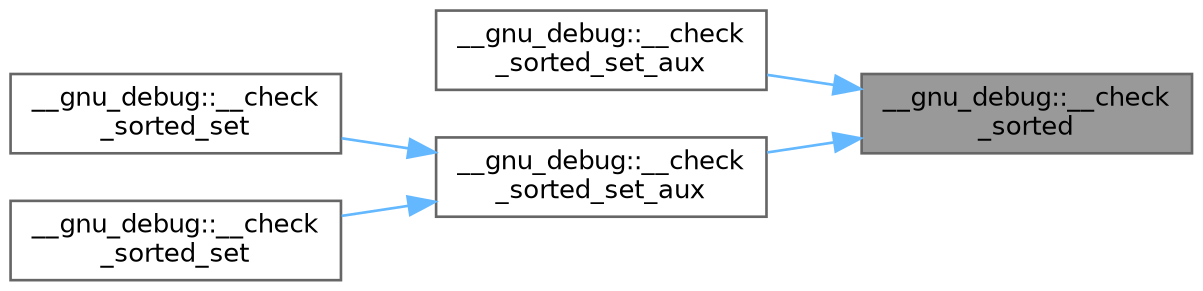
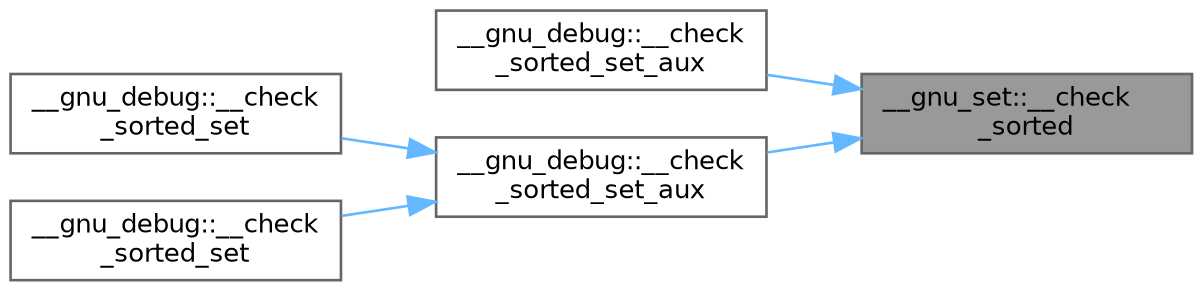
node "__gnu_debug::__check _sorted": label "__gnu_debug::__check _sorted" -> "__gnu_set::__check _sorted"
